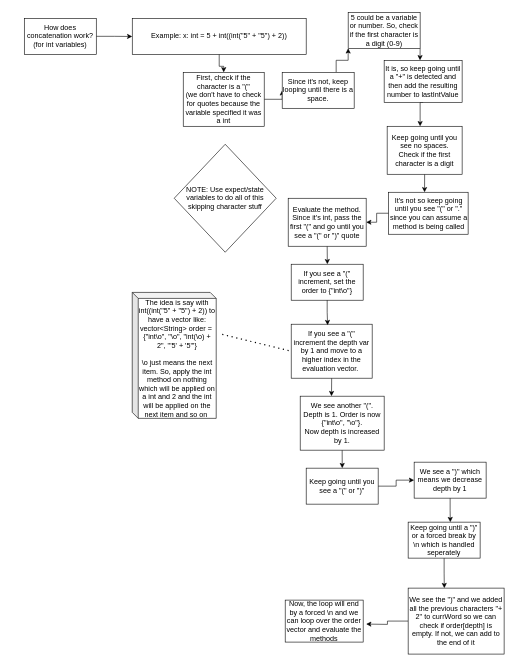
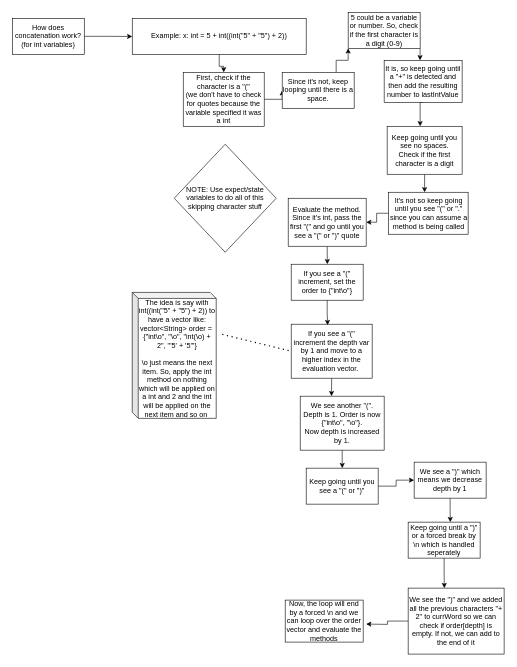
node "How does concatenation work? (for int variables)": moved (60, 36) -> (48, 36)
